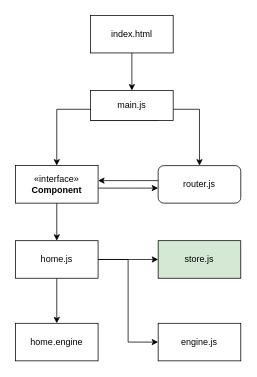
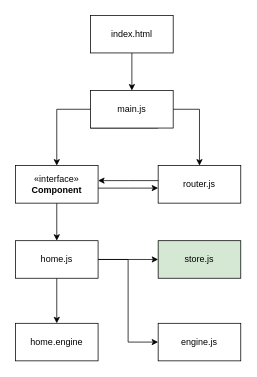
node "main.js": size 83x30 -> 83x38
node "router.js": shape rounded rectangle -> rectangle
